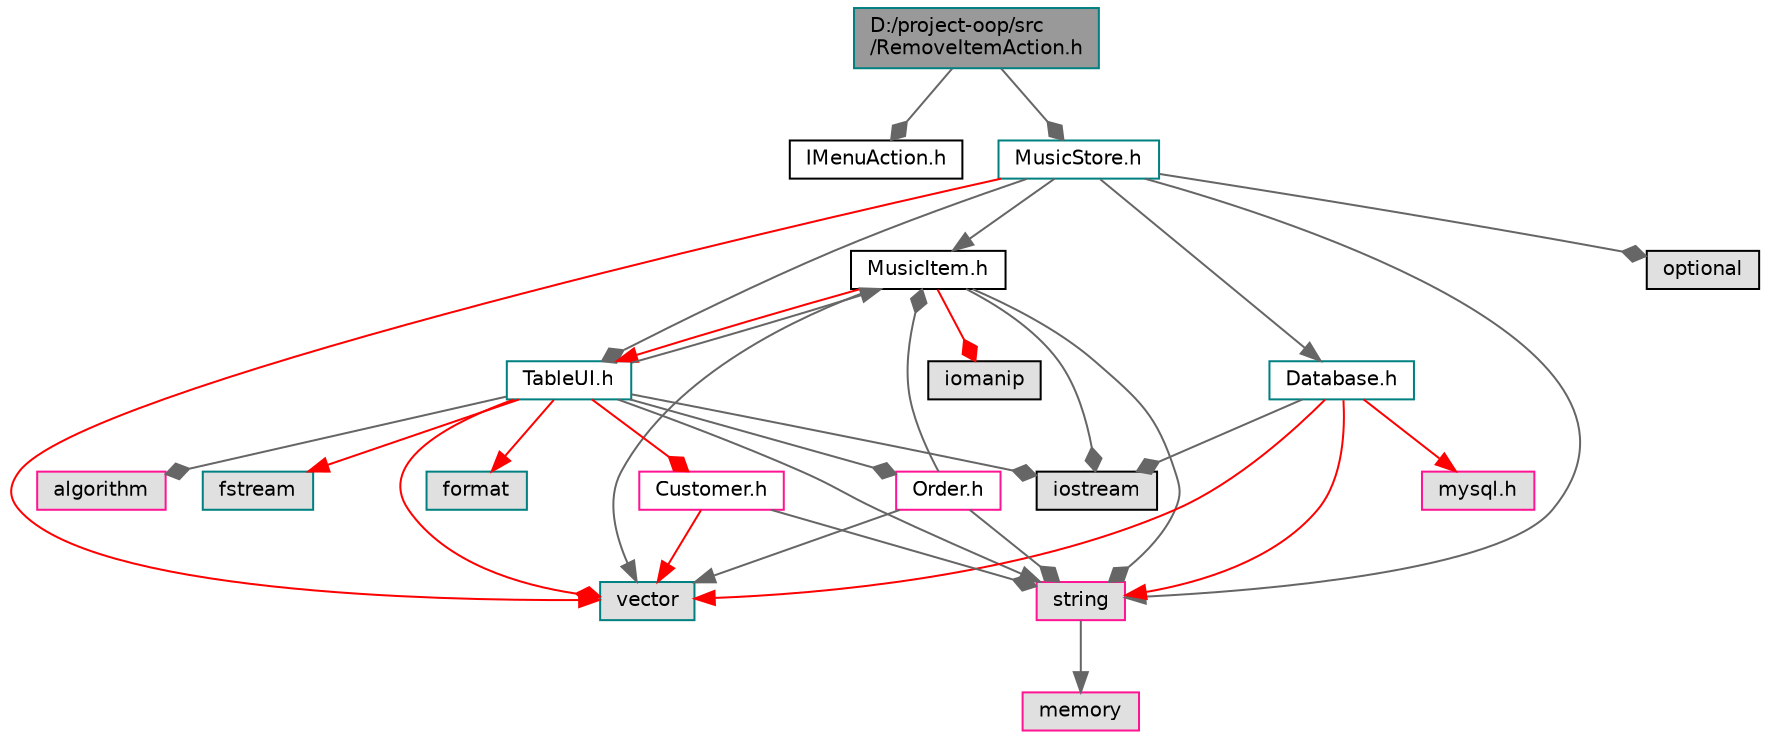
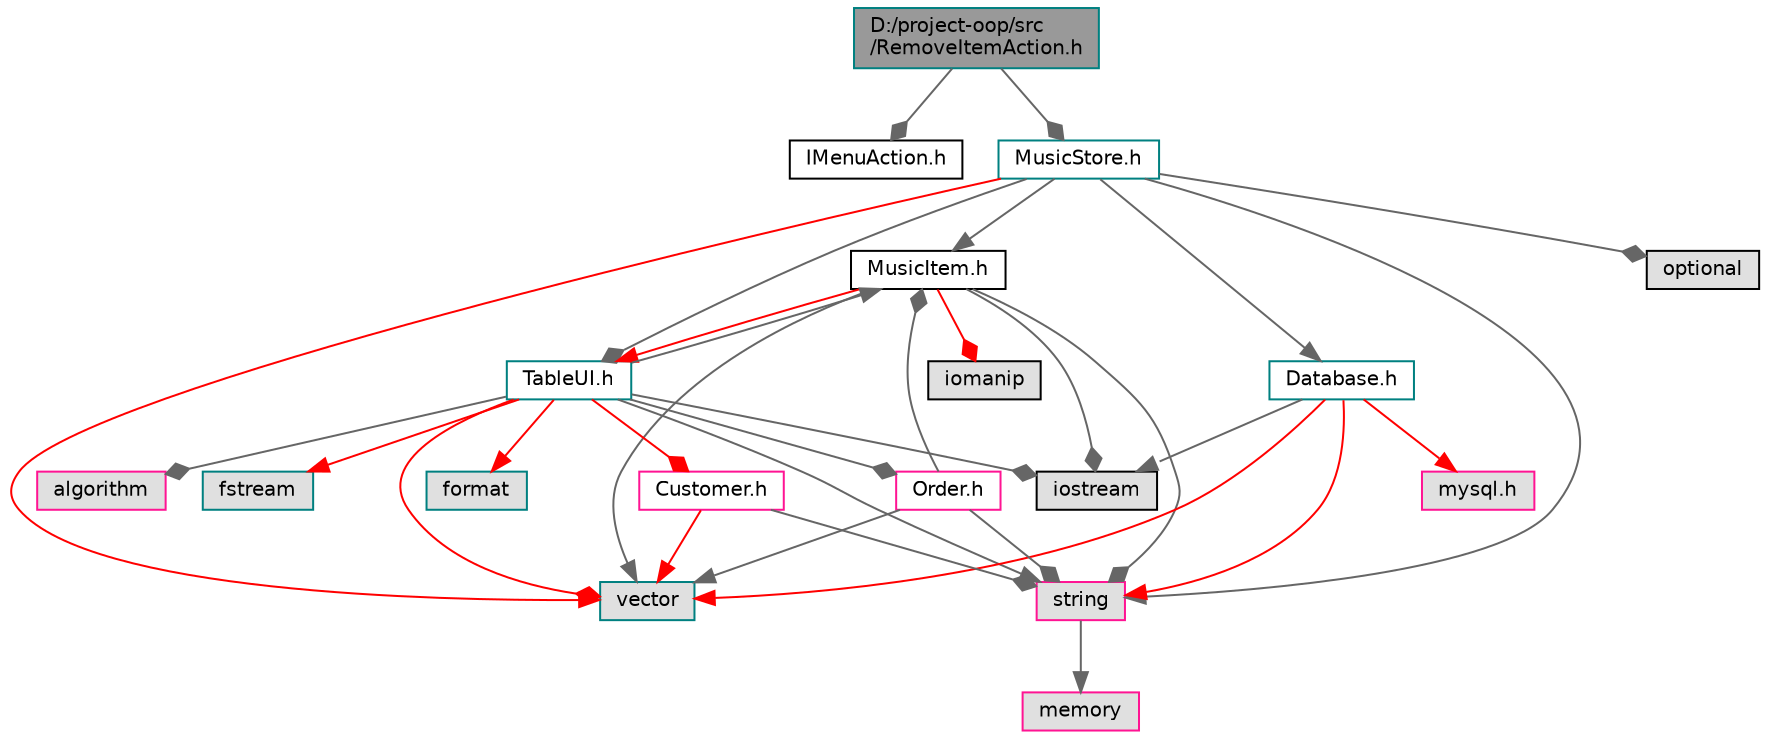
edge "Database.h" -> "iostream": arrowhead diamond -> normal
